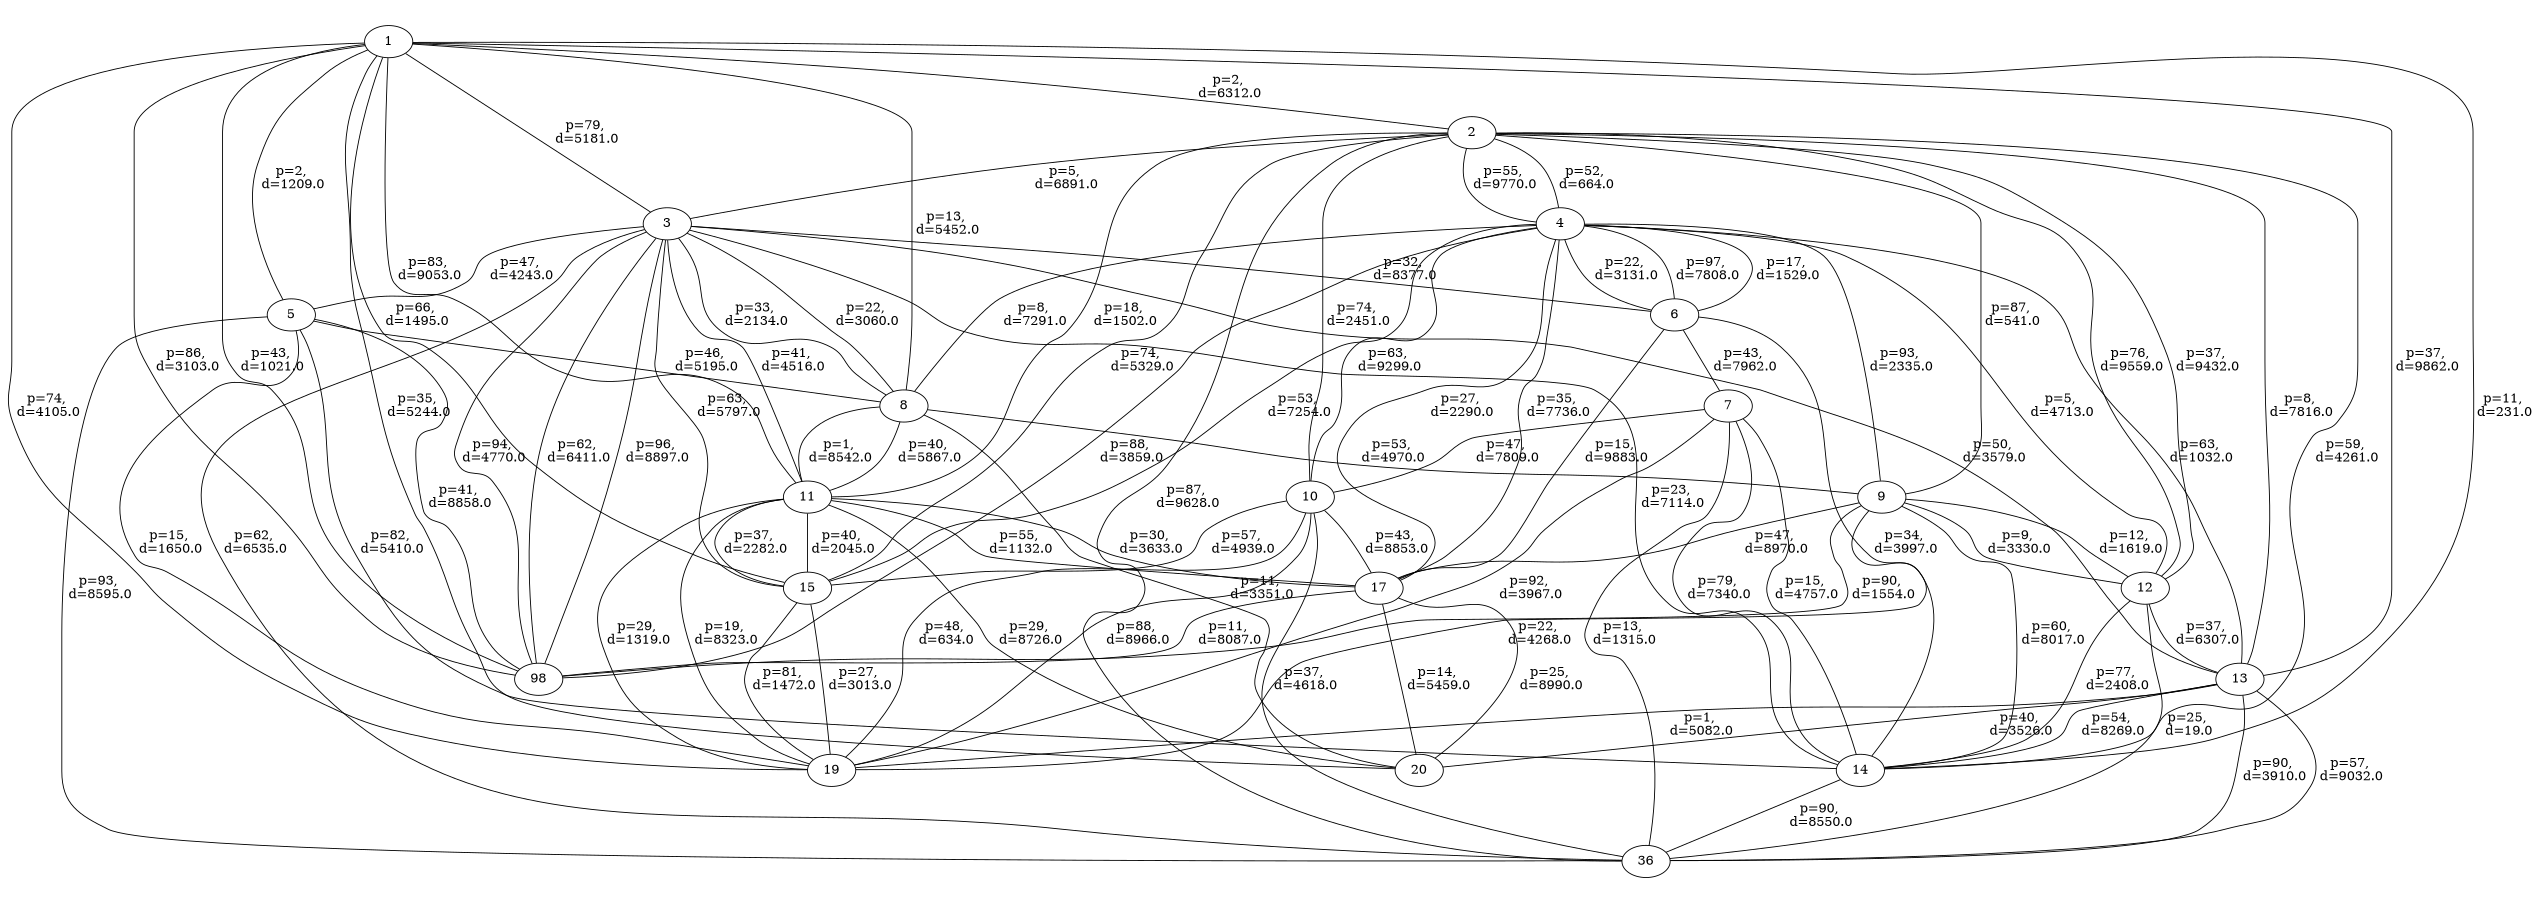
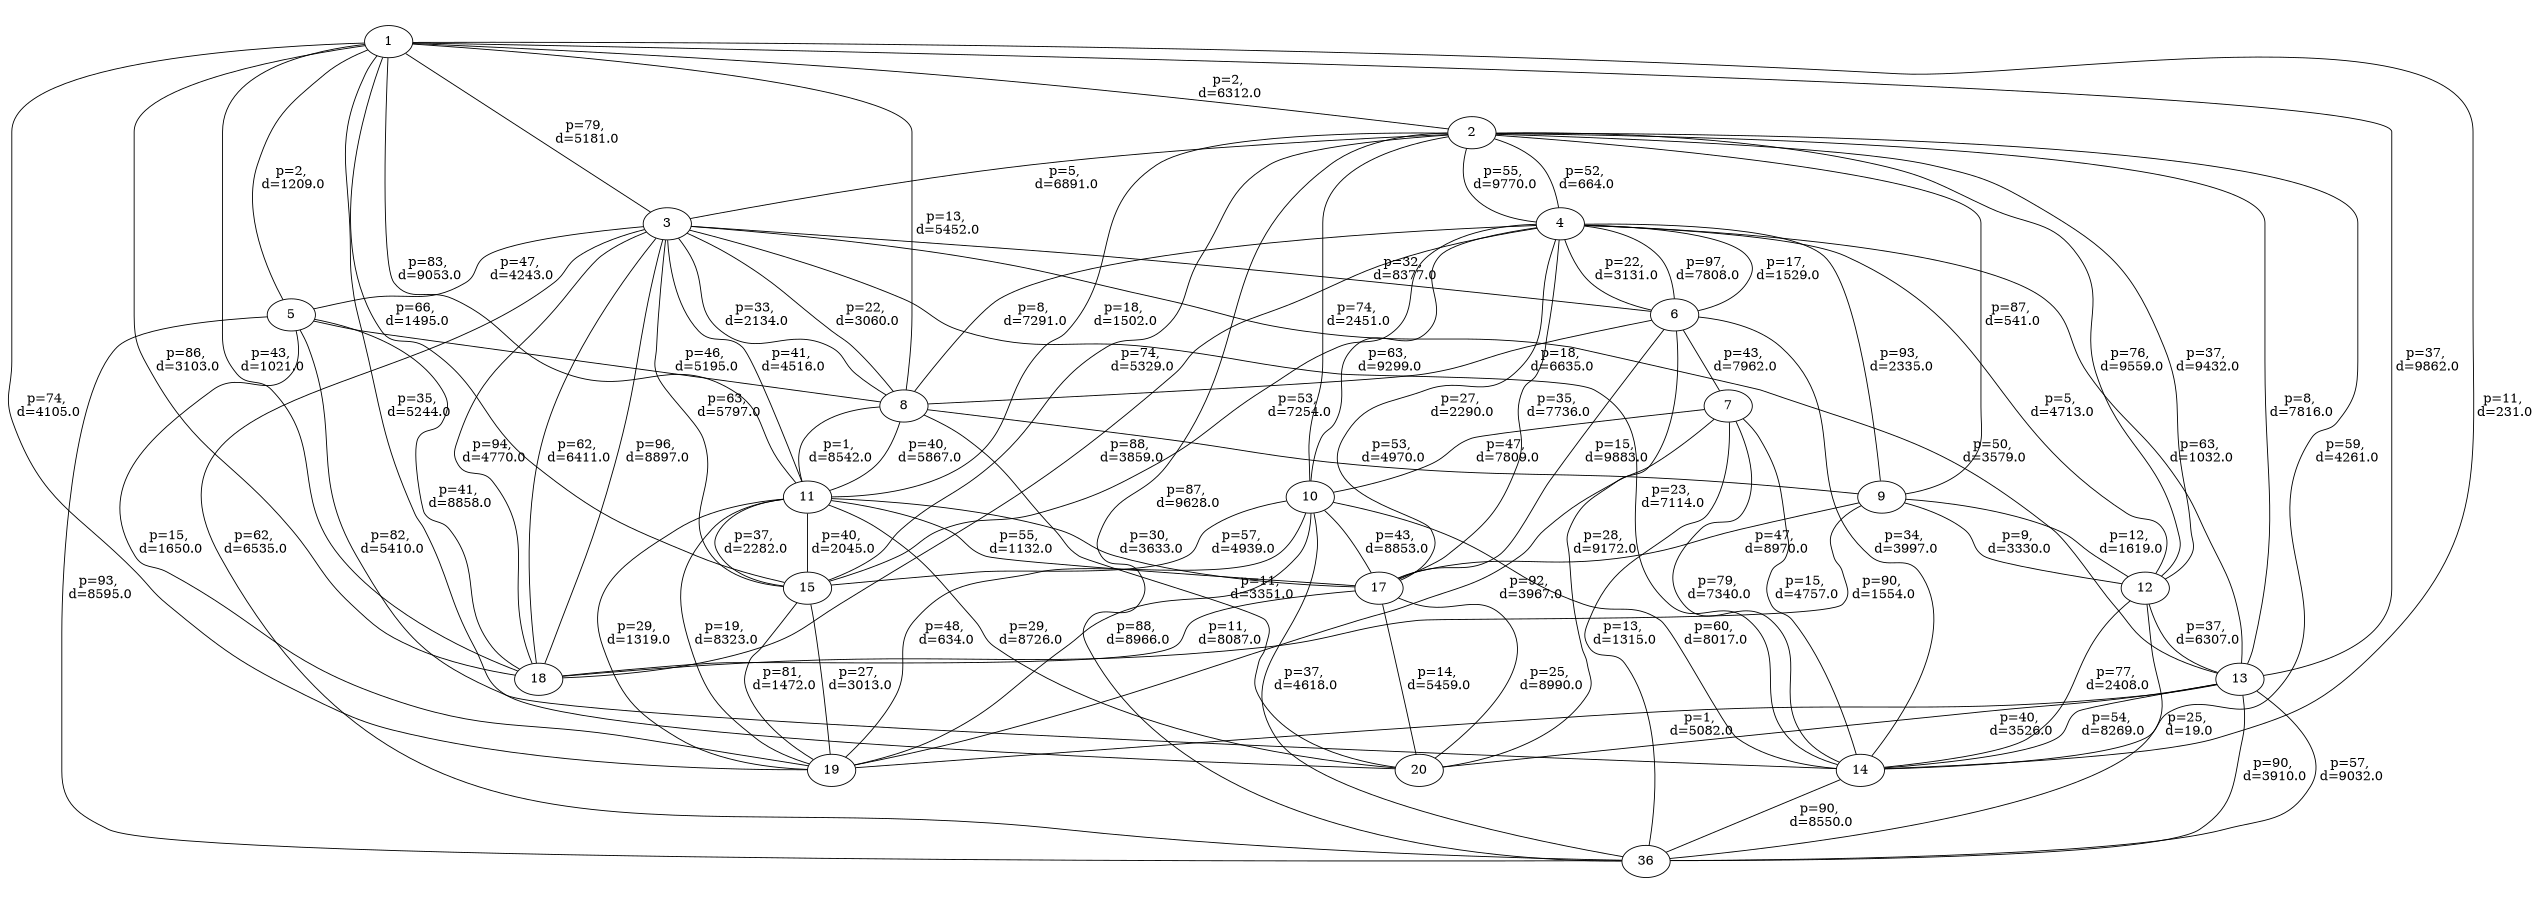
edge "6" -- "8": added, label "p=18, d=6635.0"
edge "6" -- "20": added, label "p=28, d=9172.0"
edge "9" -- "19": removed, label "p=22, d=4268.0"
edge "9" -- "14": now "10" -- "14"
node "98": label "98" -> "18"
